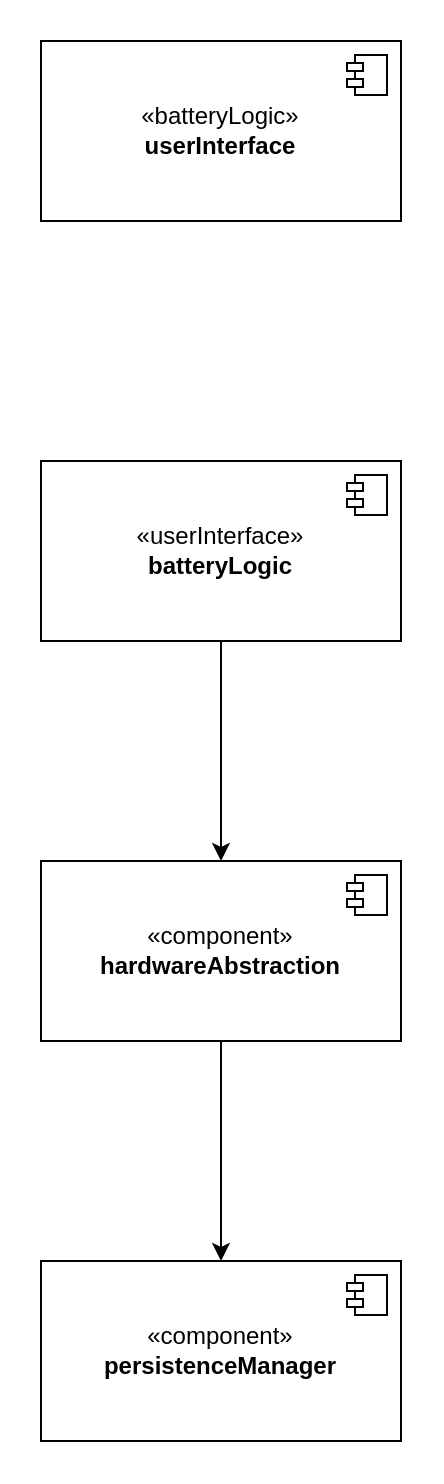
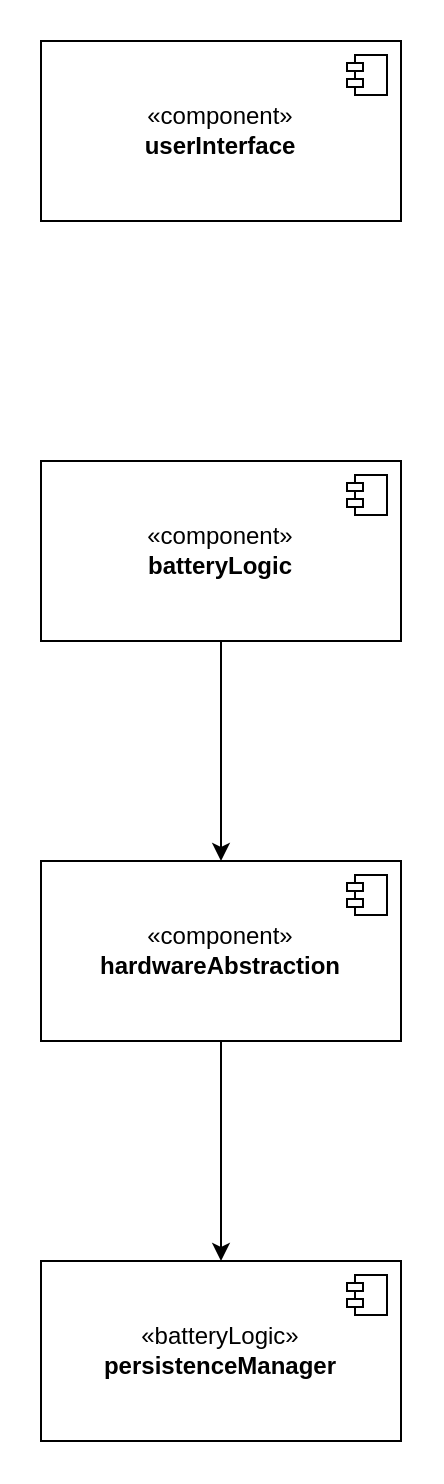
node "«batteryLogic» userInterface": label "«batteryLogic» userInterface" -> "«component» userInterface"
node "«userInterface» batteryLogic": label "«userInterface» batteryLogic" -> "«component» batteryLogic"
node "«component» persistenceManager": label "«component» persistenceManager" -> "«batteryLogic» persistenceManager"
